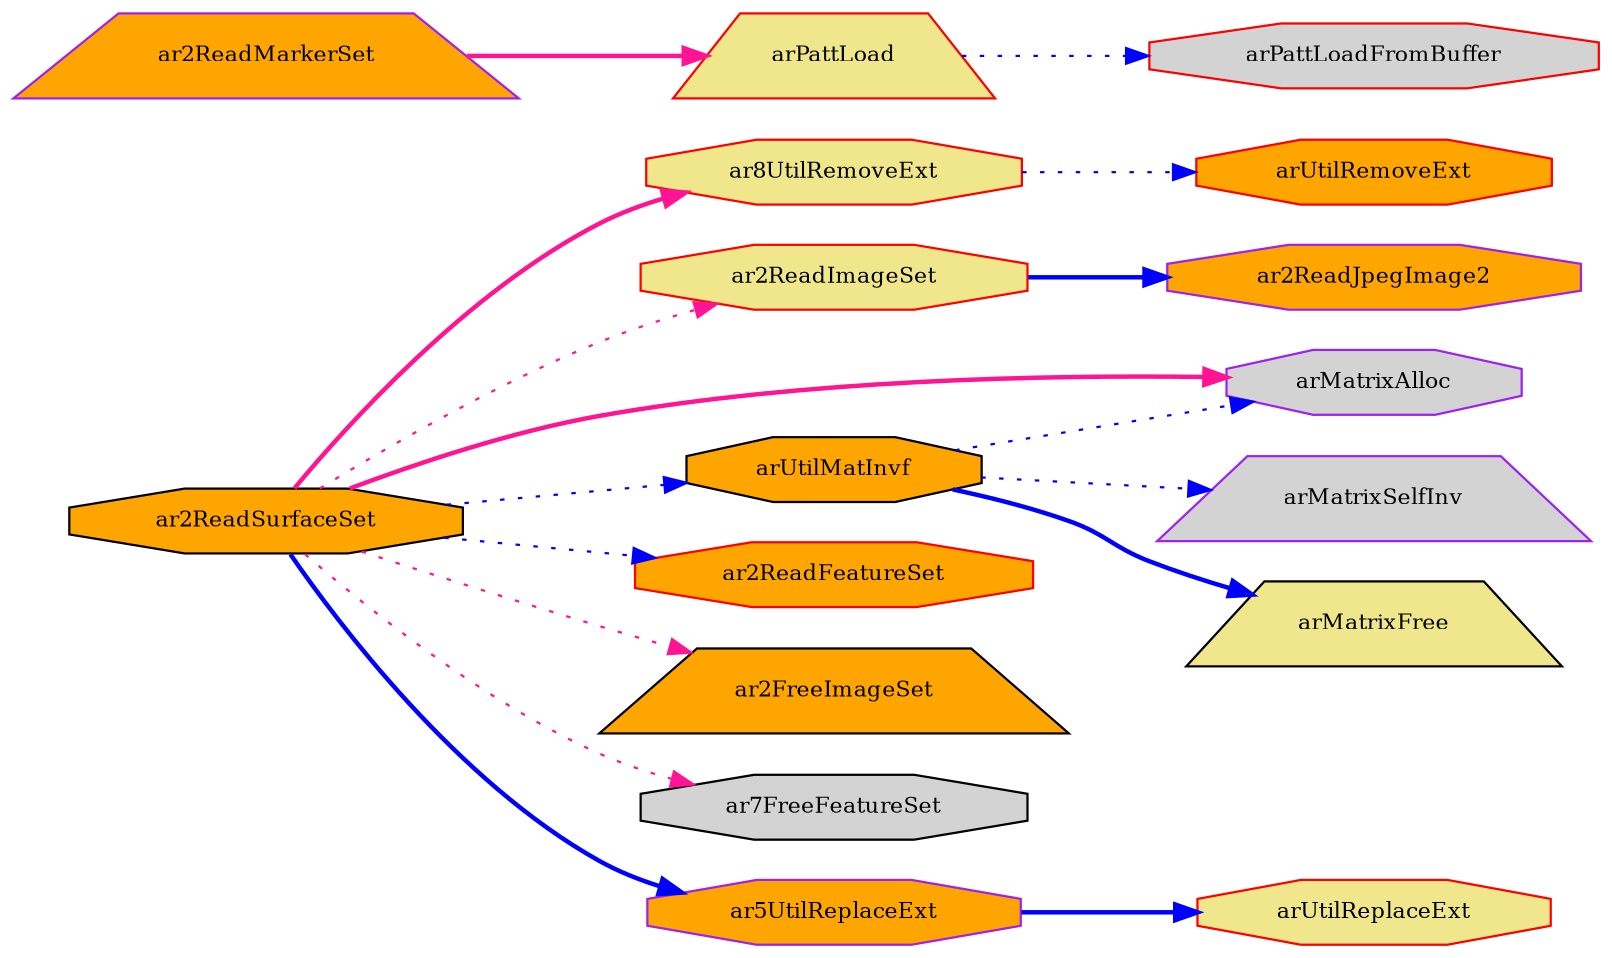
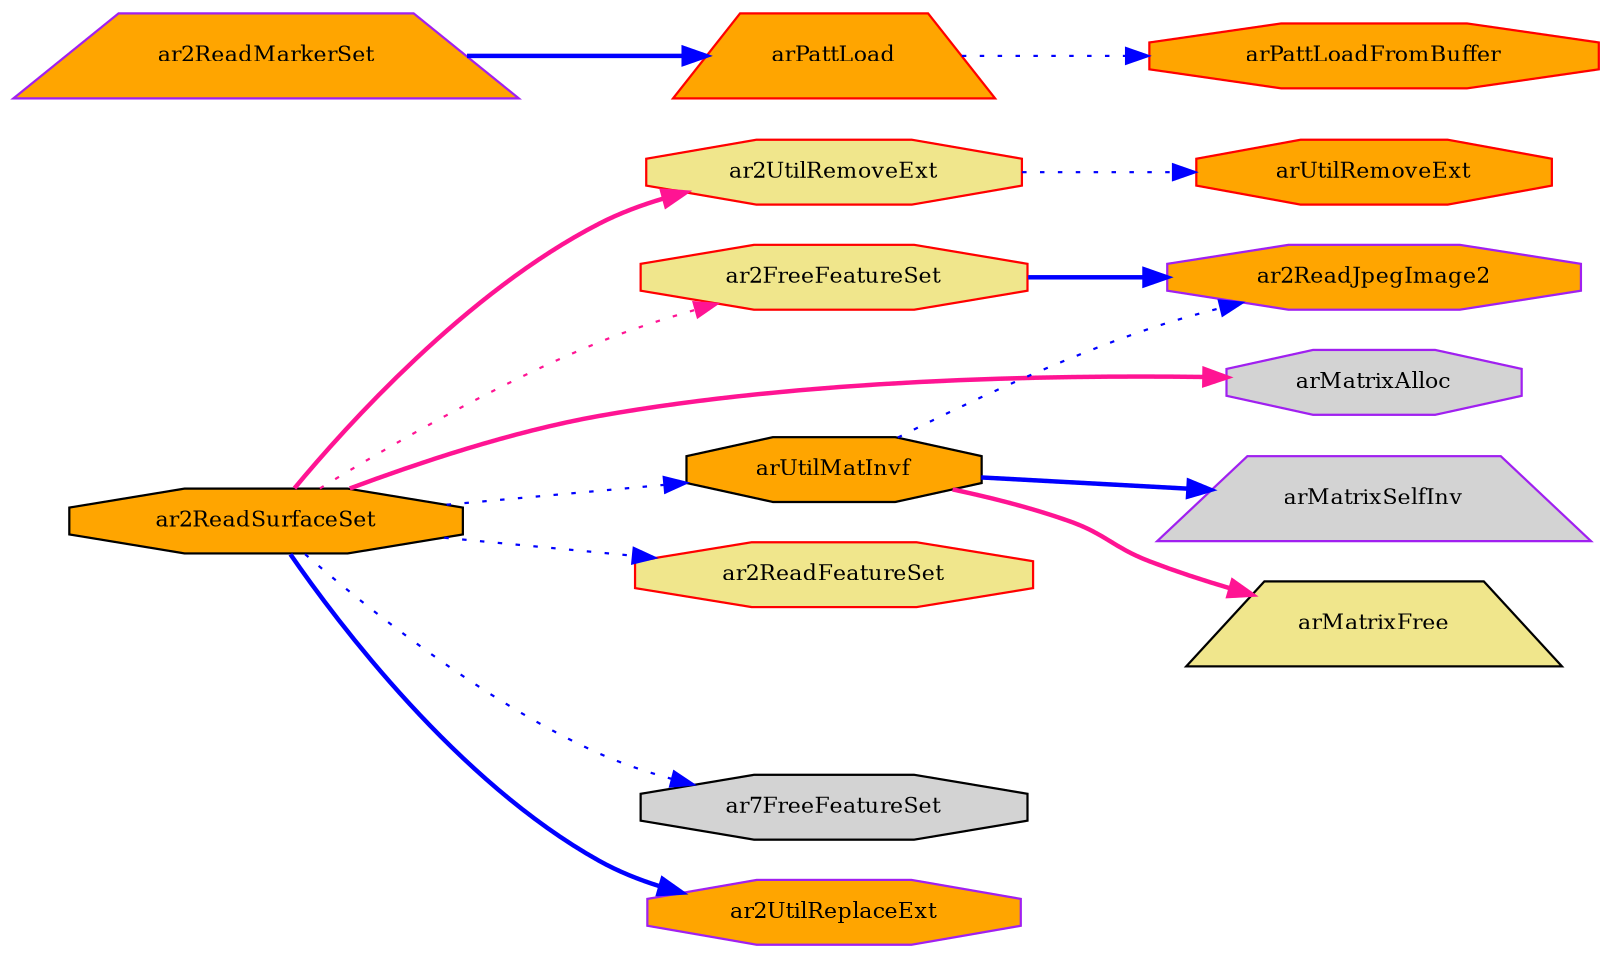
edge "ar2ReadMarkerSet" -> "arPattLoad": color deeppink -> blue
node "arPattLoad": fillcolor khaki -> orange
node "arPattLoadFromBuffer": fillcolor lightgrey -> orange
node "ar8UtilRemoveExt": label "ar8UtilRemoveExt" -> "ar2UtilRemoveExt"
node "ar2ReadImageSet": label "ar2ReadImageSet" -> "ar2FreeFeatureSet"
edge "arUtilMatInvf" -> "arMatrixAlloc": now "arUtilMatInvf" -> "ar2ReadJpegImage2"
edge "arUtilMatInvf" -> "arMatrixSelfInv": style dotted -> bold
edge "arUtilMatInvf" -> "arMatrixFree": color blue -> deeppink
node "ar2ReadFeatureSet": fillcolor orange -> khaki
edge "ar2ReadSurfaceSet" -> "ar7FreeFeatureSet": color deeppink -> blue
node "ar2FreeImageSet": removed
node "ar5UtilReplaceExt": label "ar5UtilReplaceExt" -> "ar2UtilReplaceExt"
node "arUtilReplaceExt": removed
